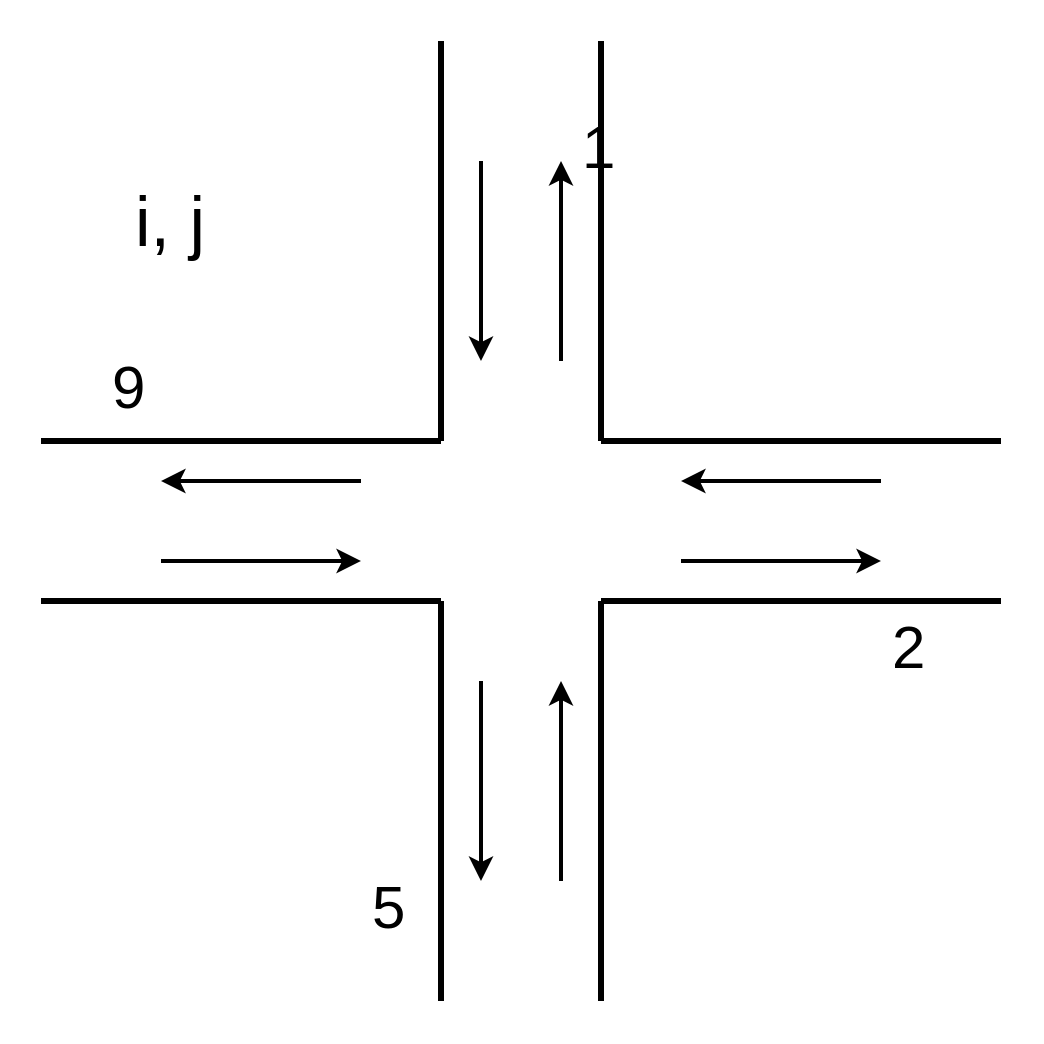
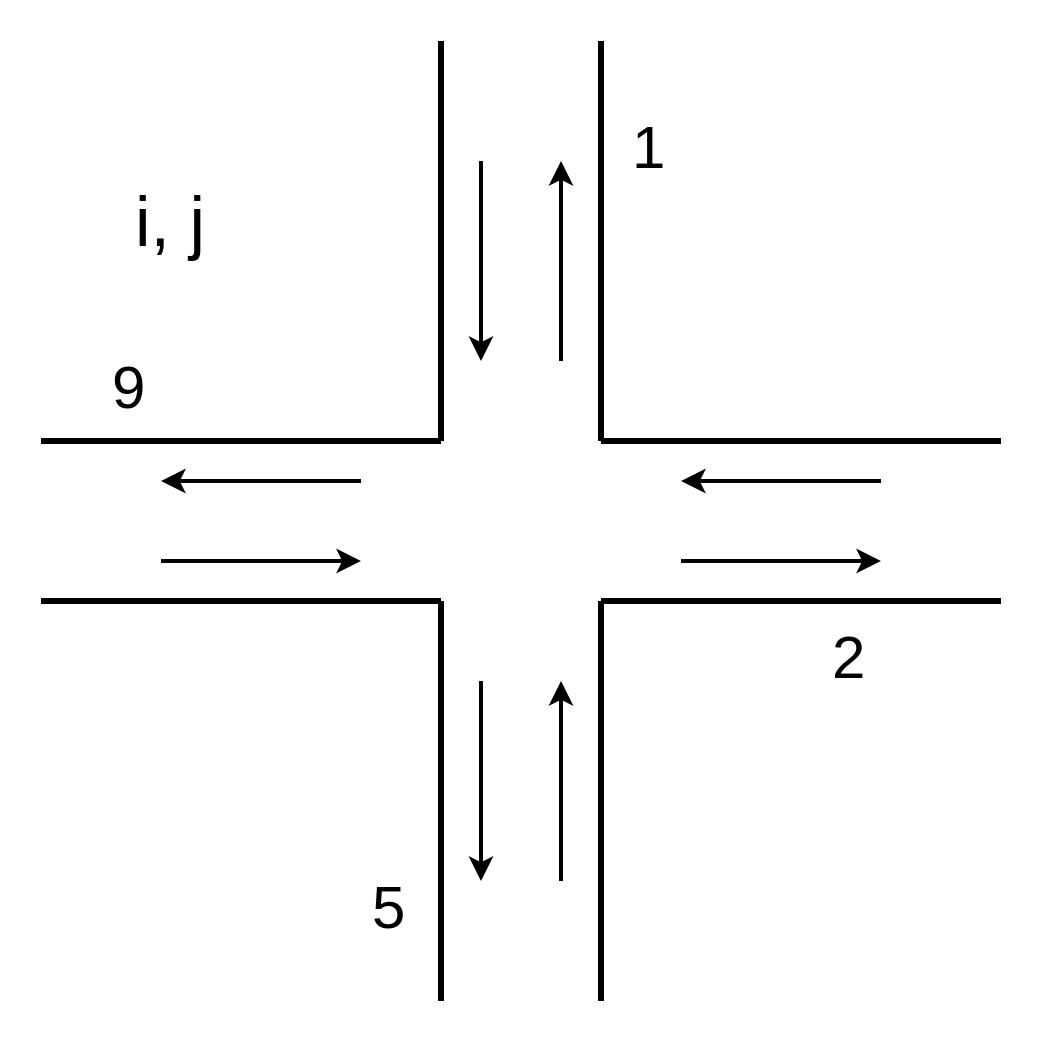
node "1": moved (601, 141) -> (651, 141)
node "2": moved (911, 641) -> (851, 651)
